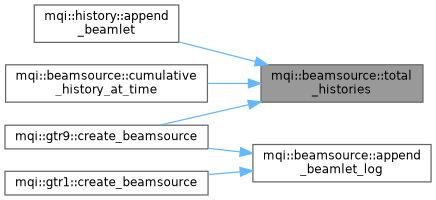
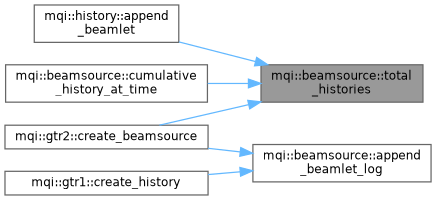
node "mqi::gtr9::create_beamsource": label "mqi::gtr9::create_beamsource" -> "mqi::gtr2::create_beamsource"
node "mqi::gtr1::create_beamsource": label "mqi::gtr1::create_beamsource" -> "mqi::gtr1::create_history"
